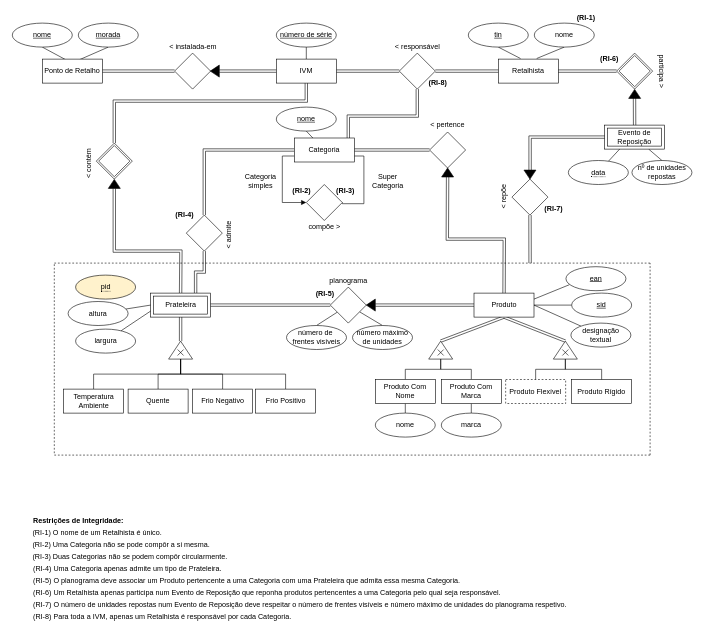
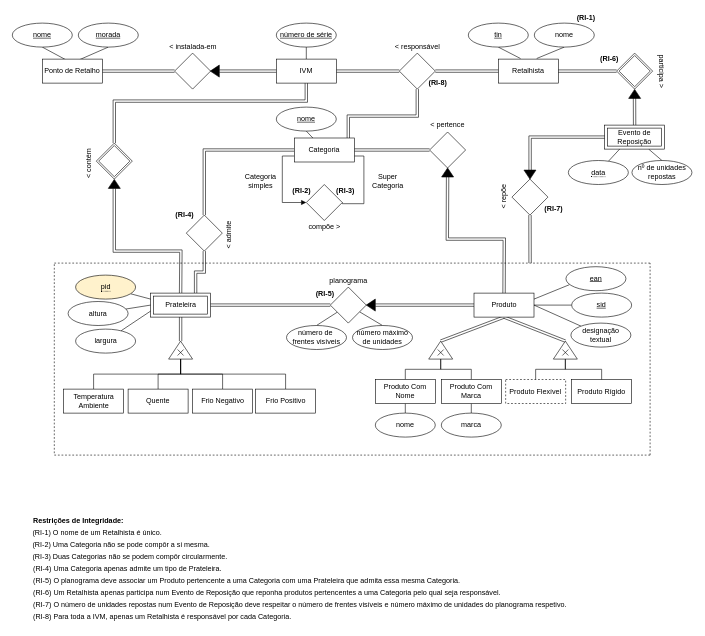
edge "pid" -- "Prateleira": added
